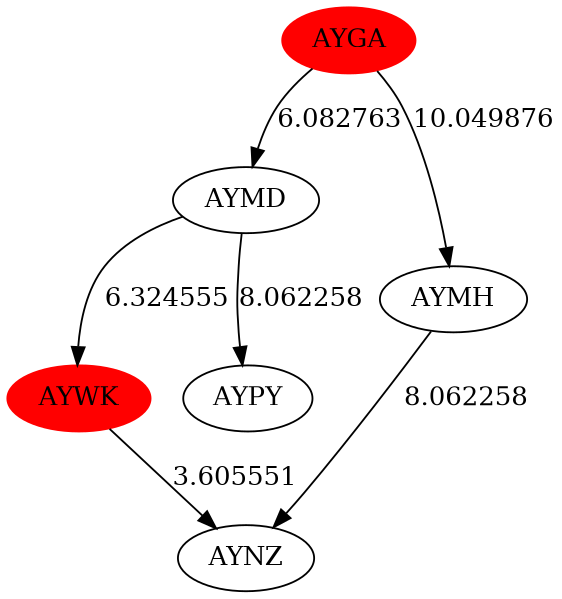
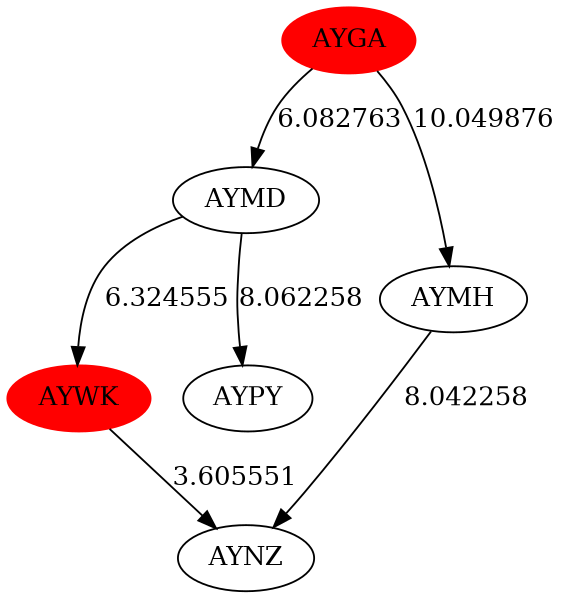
edge "AYMH" -> "AYNZ": label "8.062258" -> "8.042258"
